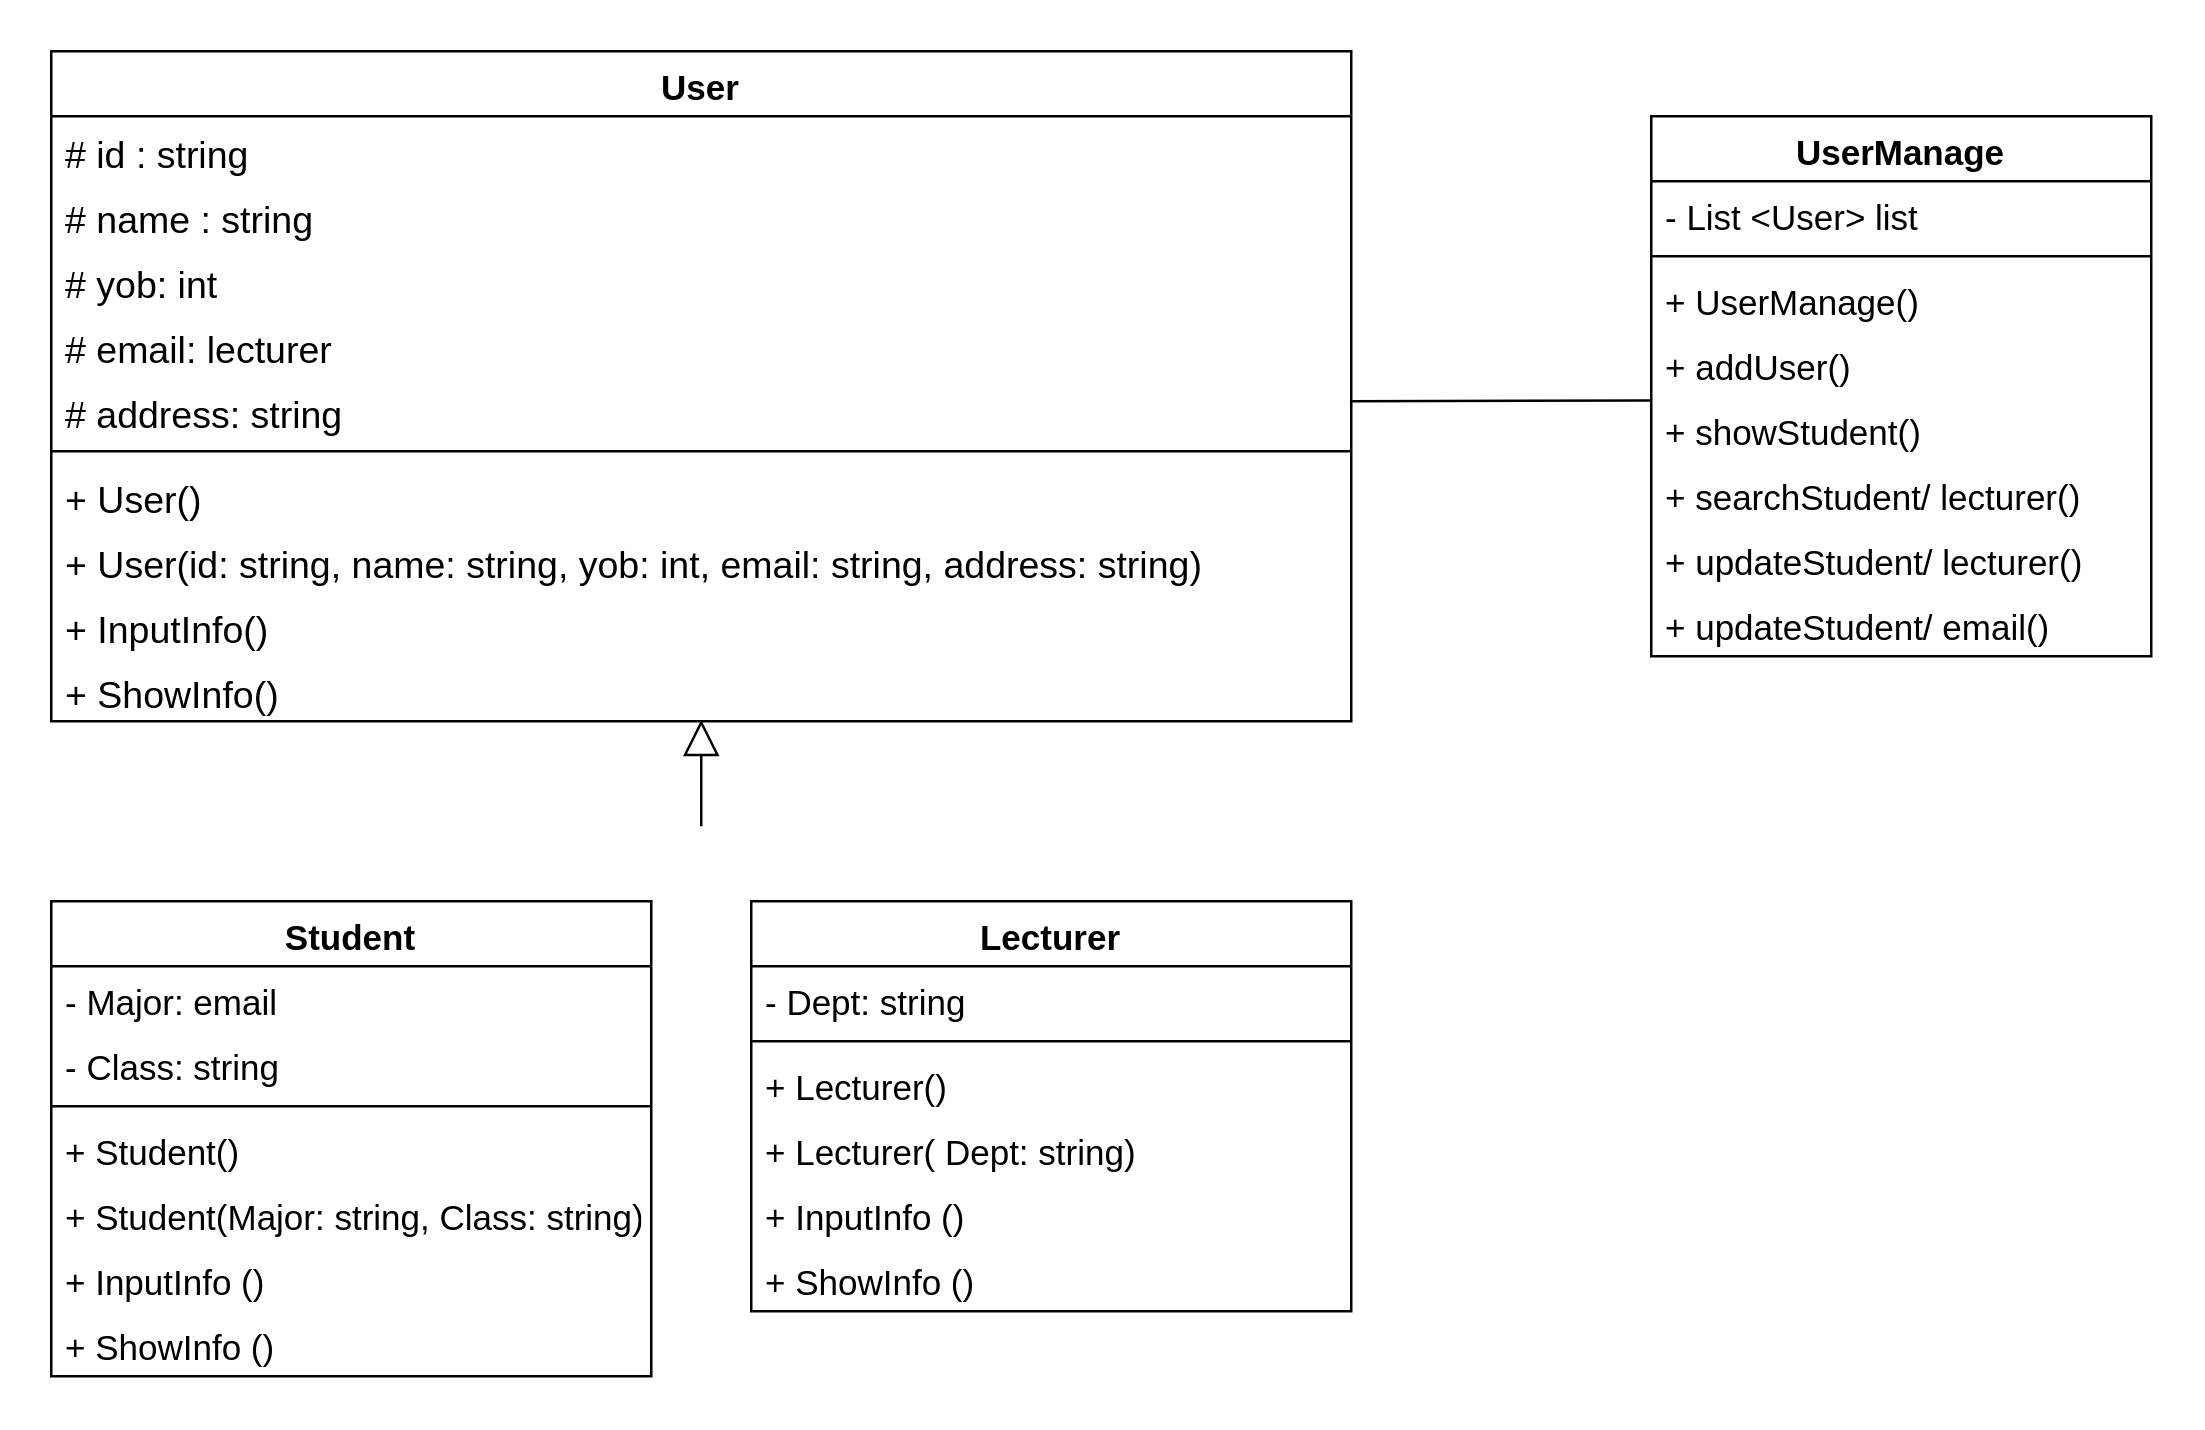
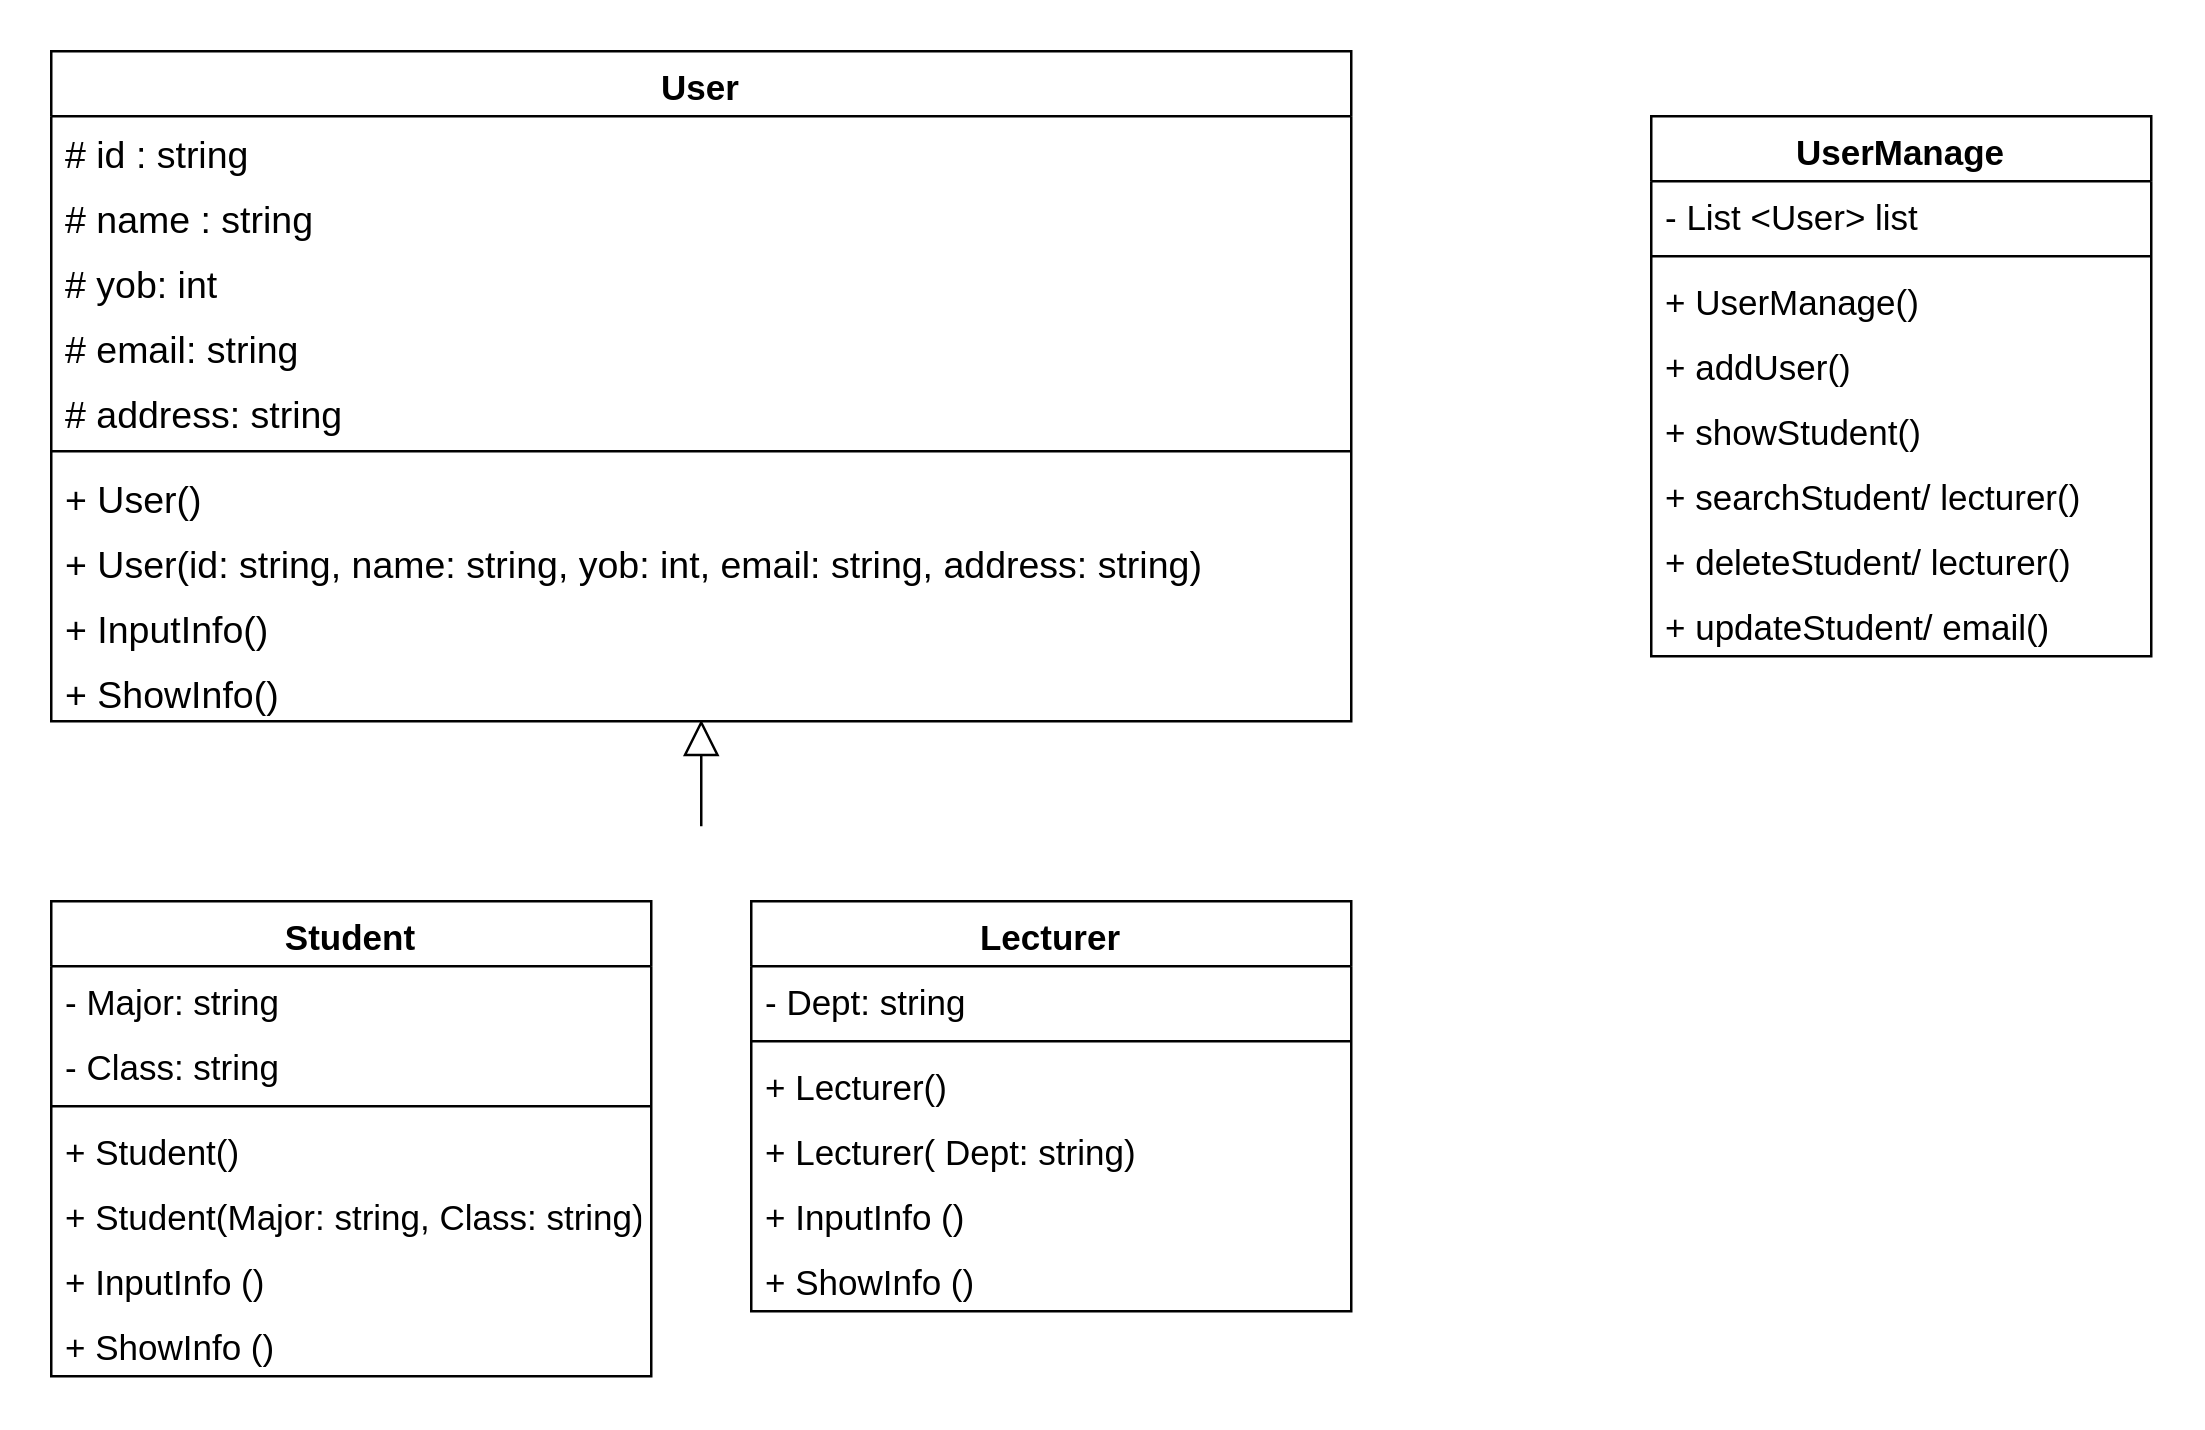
node "# email: lecturer": label "# email: lecturer" -> "# email: string"
edge "+ addUser()" -- "# address: string": removed
node "+ updateStudent/ lecturer()": label "+ updateStudent/ lecturer()" -> "+ deleteStudent/ lecturer()"
node "- Major: email": label "- Major: email" -> "- Major: string"
